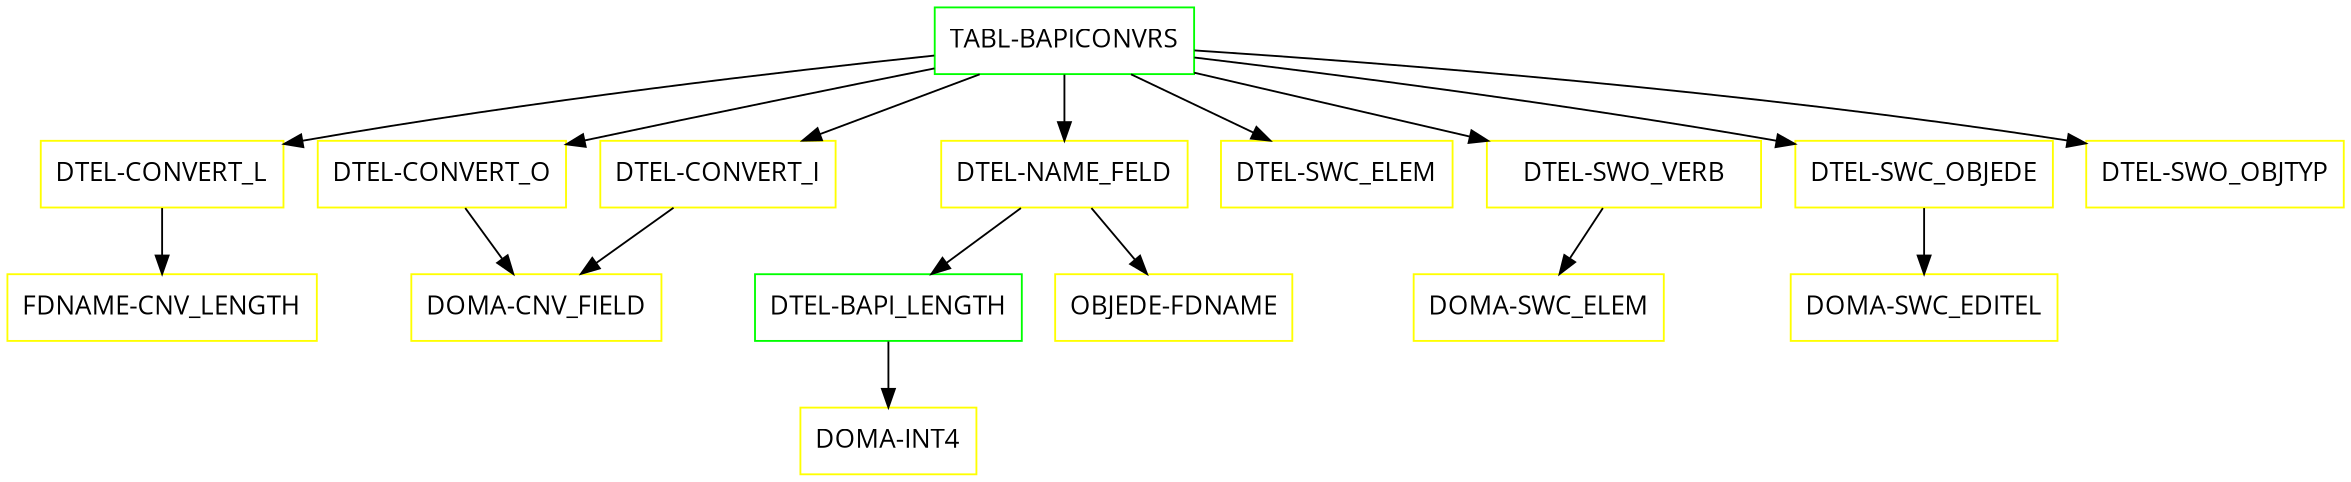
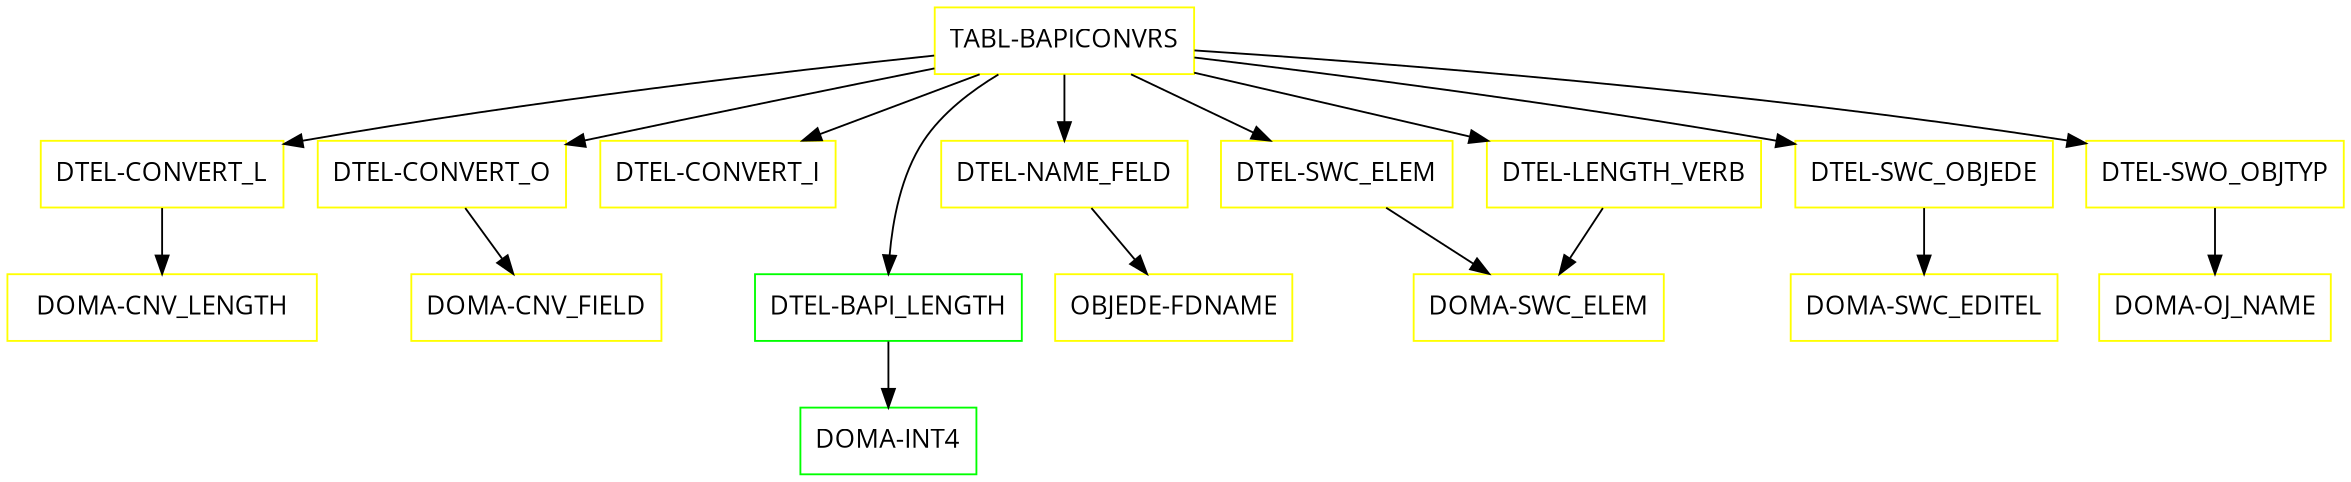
node "TABL-BAPICONVRS": color green -> yellow
node "DTEL-SWO_VERB": label "DTEL-SWO_VERB" -> "DTEL-LENGTH_VERB"
edge "DTEL-CONVERT_I" -> "DOMA-CNV_FIELD": removed
edge "DTEL-NAME_FELD" -> "DTEL-BAPI_LENGTH": now "TABL-BAPICONVRS" -> "DTEL-BAPI_LENGTH"
edge "DTEL-SWC_ELEM" -> "DOMA-SWC_ELEM": added
node "FDNAME-CNV_LENGTH": label "FDNAME-CNV_LENGTH" -> "DOMA-CNV_LENGTH"
node "DOMA-OJ_NAME": added
node "DOMA-INT4": color yellow -> green
